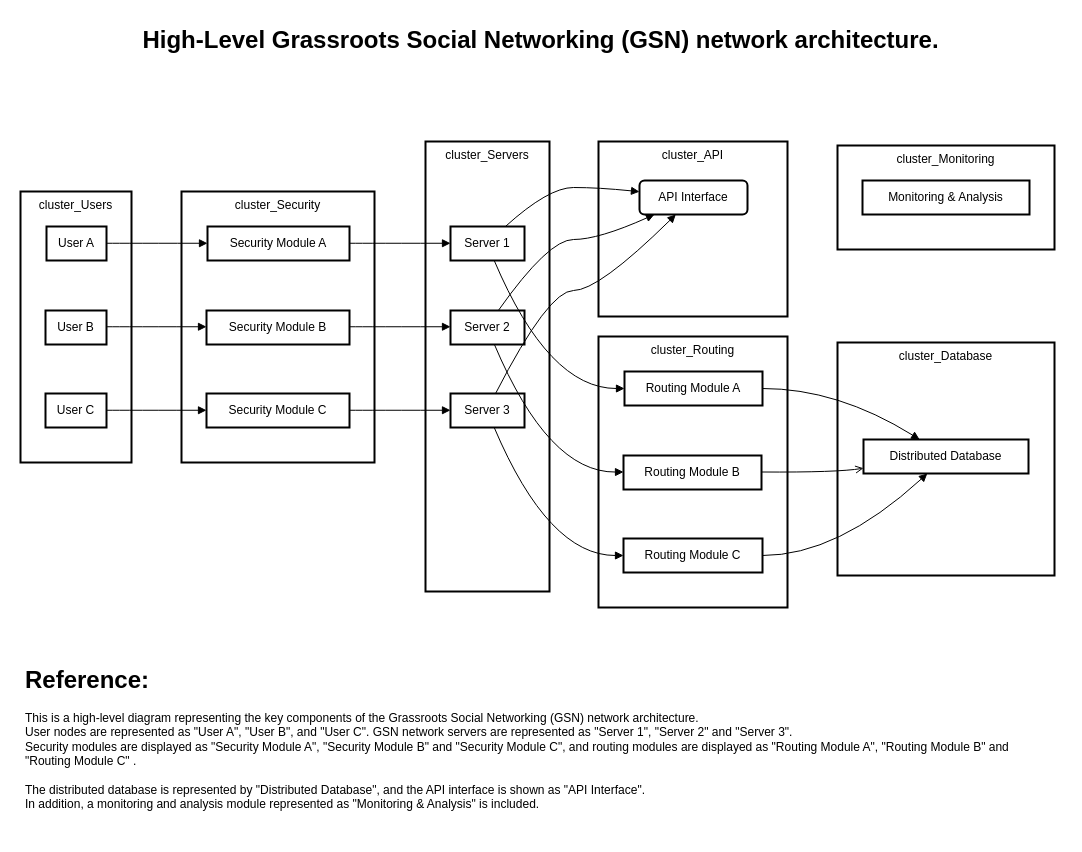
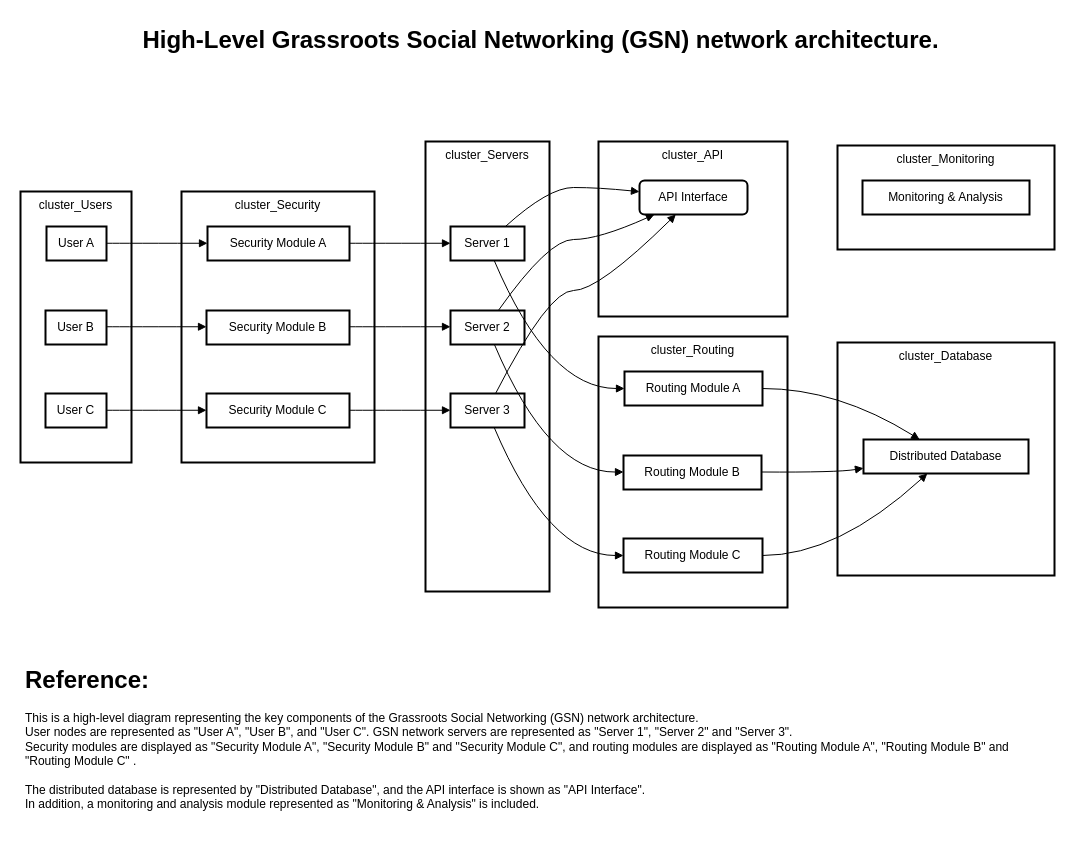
edge "Routing Module B" -> "Distributed Database": arrowhead open -> block
